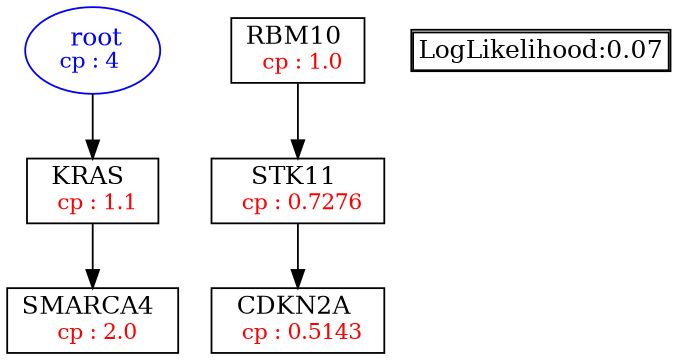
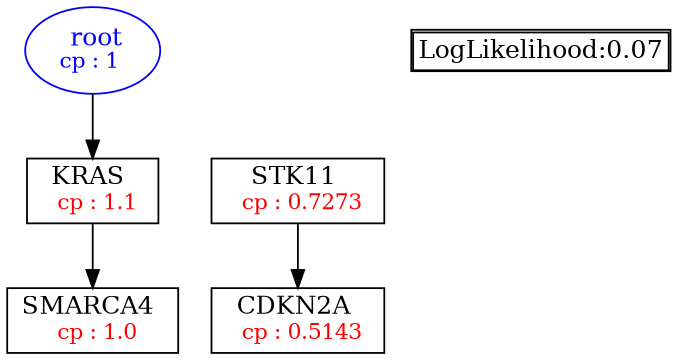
node "RBM10": removed
node "root": text "cp : 4" -> "cp : 1"
node "STK11": text "cp : 0.7276" -> "cp : 0.7273"
node "SMARCA4": text "cp : 2.0" -> "cp : 1.0"
